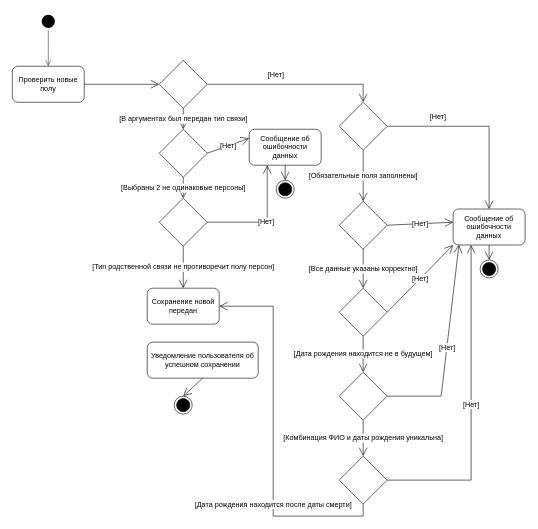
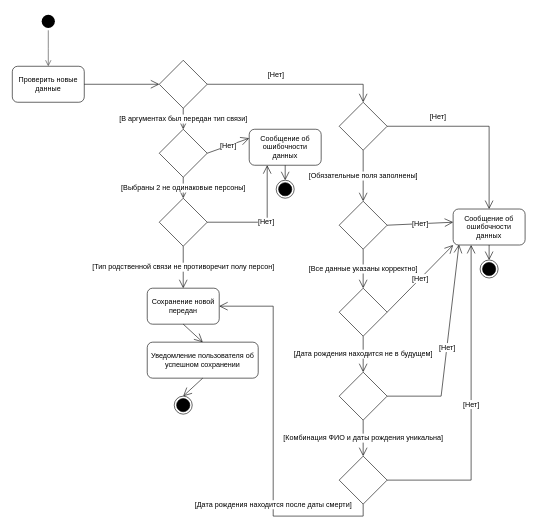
node "Проверить новые полу": label "Проверить новые полу" -> "Проверить новые данные"
edge "Сохранение новой передан" -> "Уведомление пользователя об успешном сохранении": added
